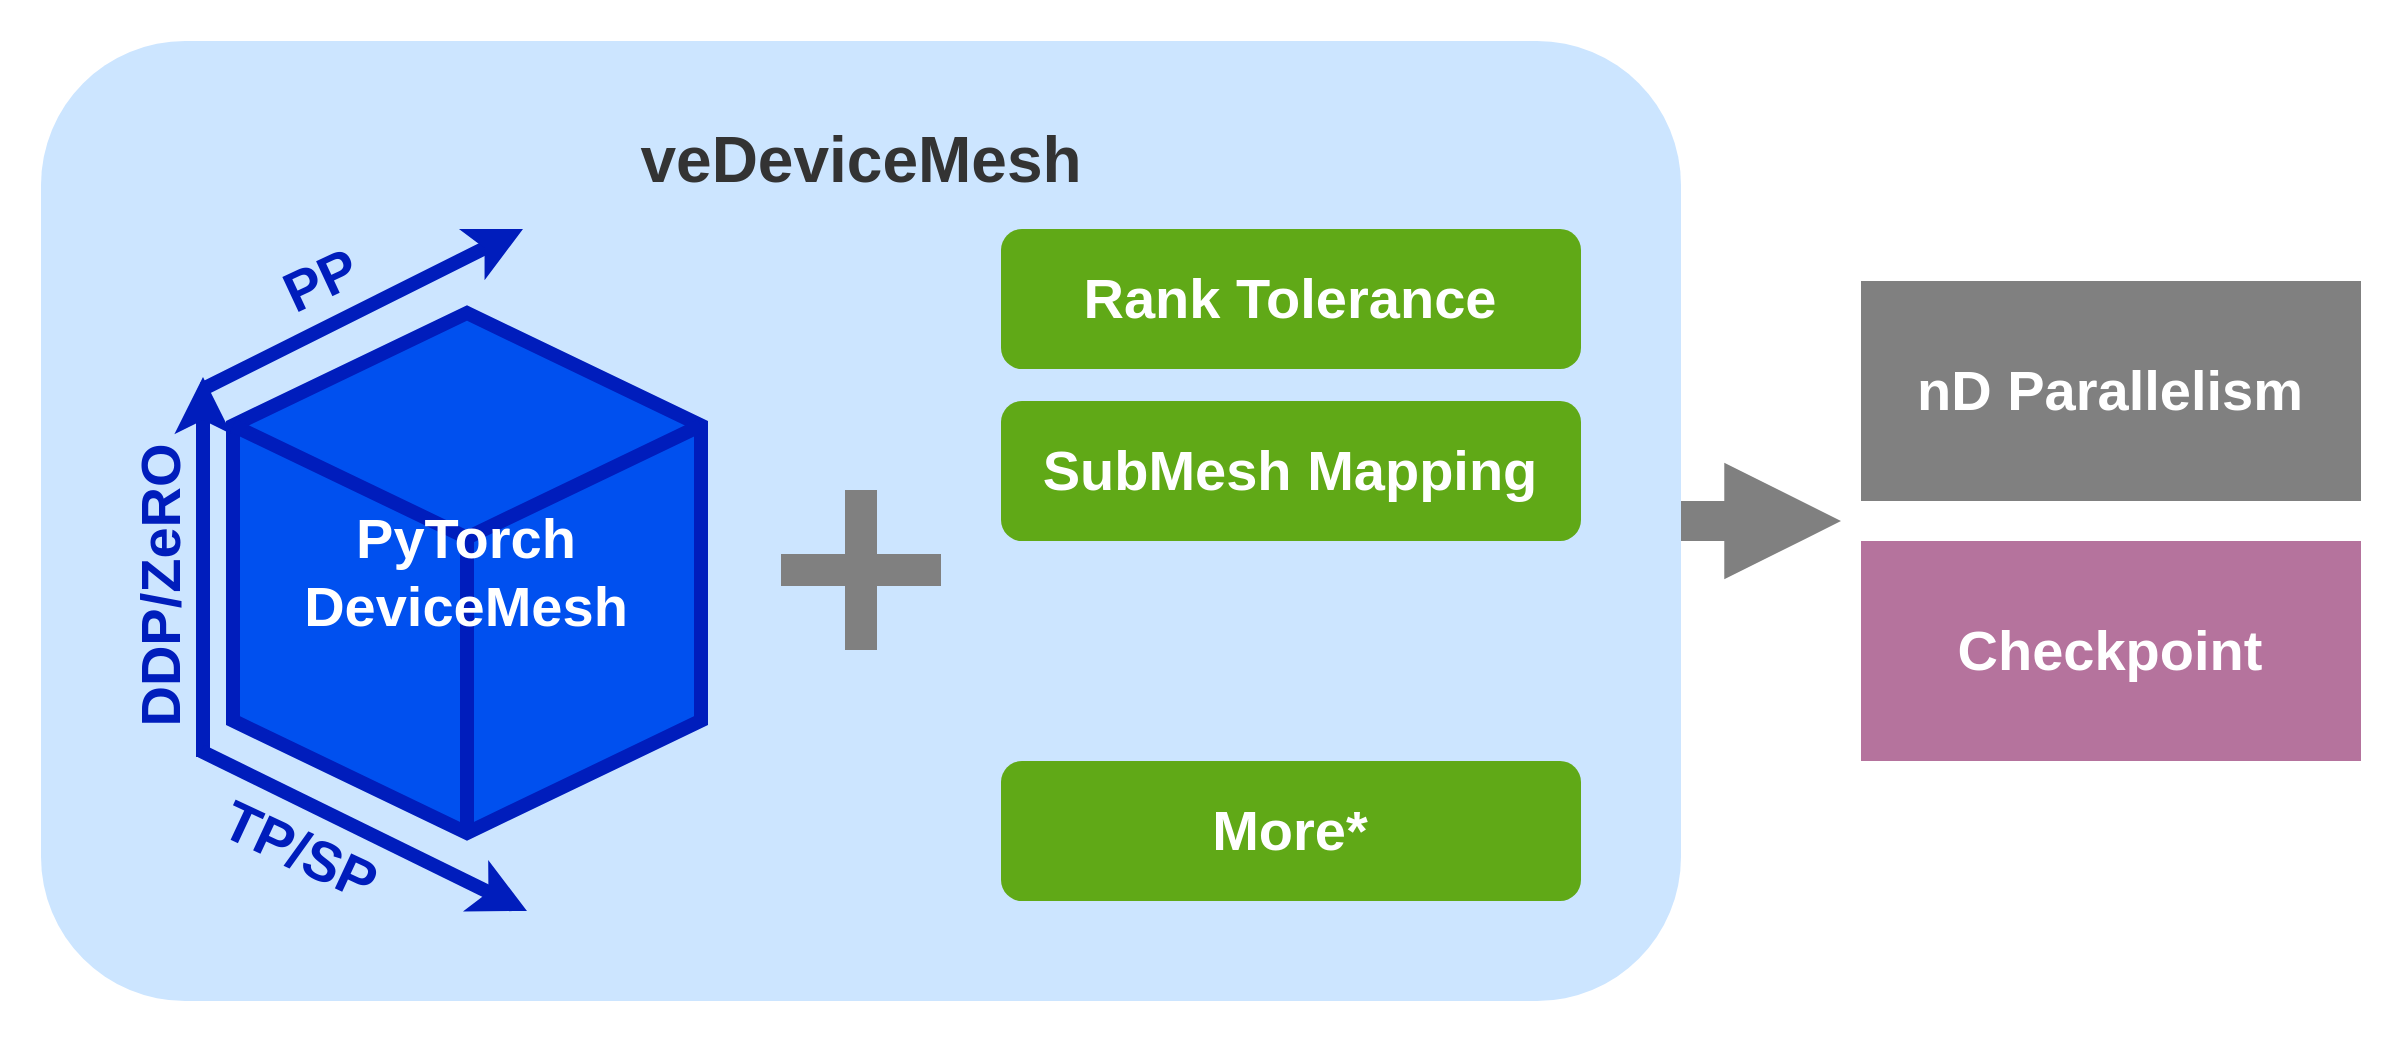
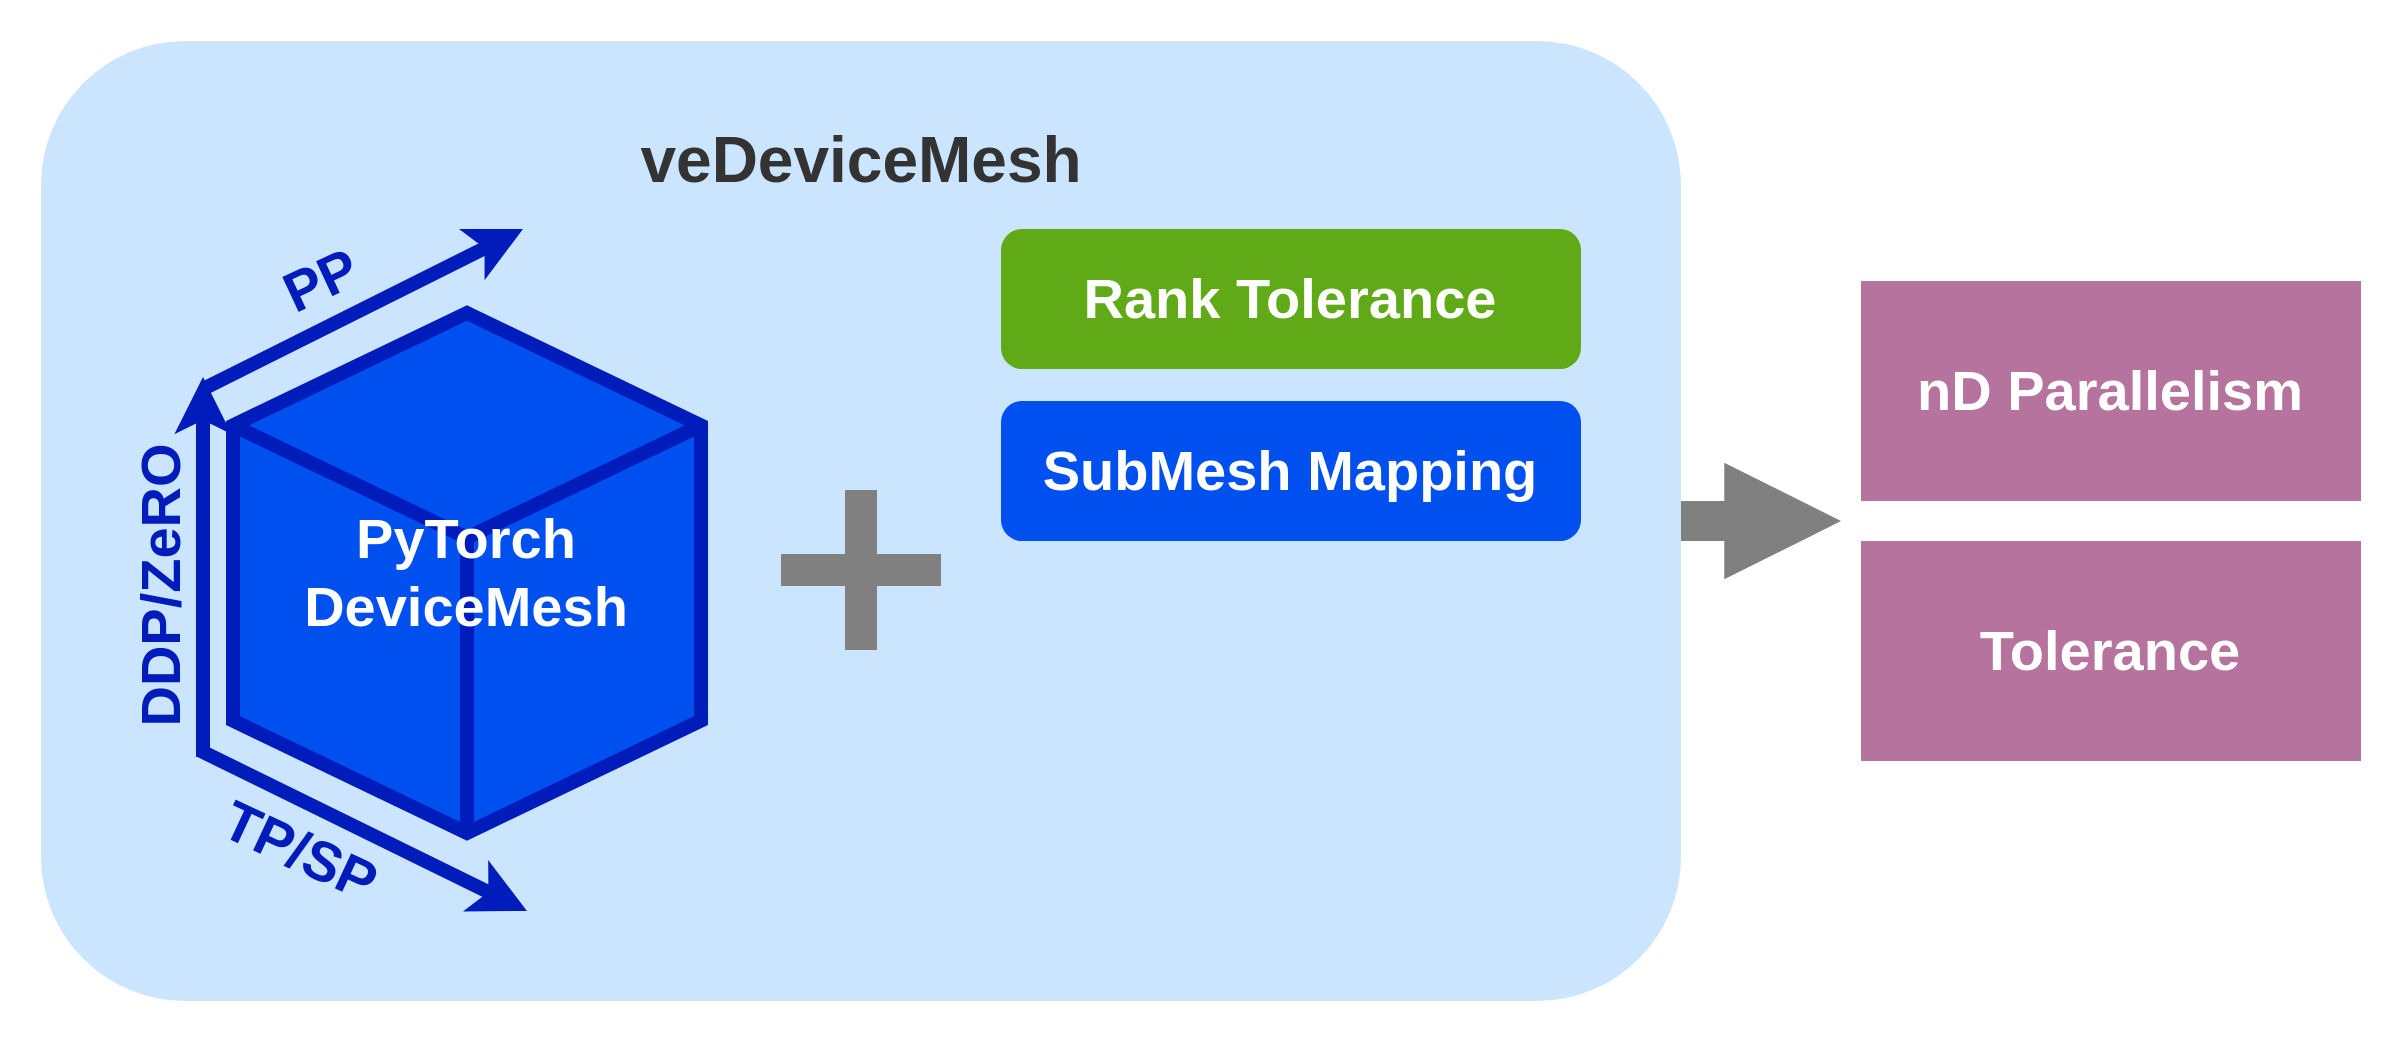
node "nD Parallelism": fillcolor #808080 -> #b5739d
node "SubMesh Mapping": fillcolor #60a917 -> #0050ef
node "Checkpoint": label "Checkpoint" -> "Tolerance"
node "More*": removed
